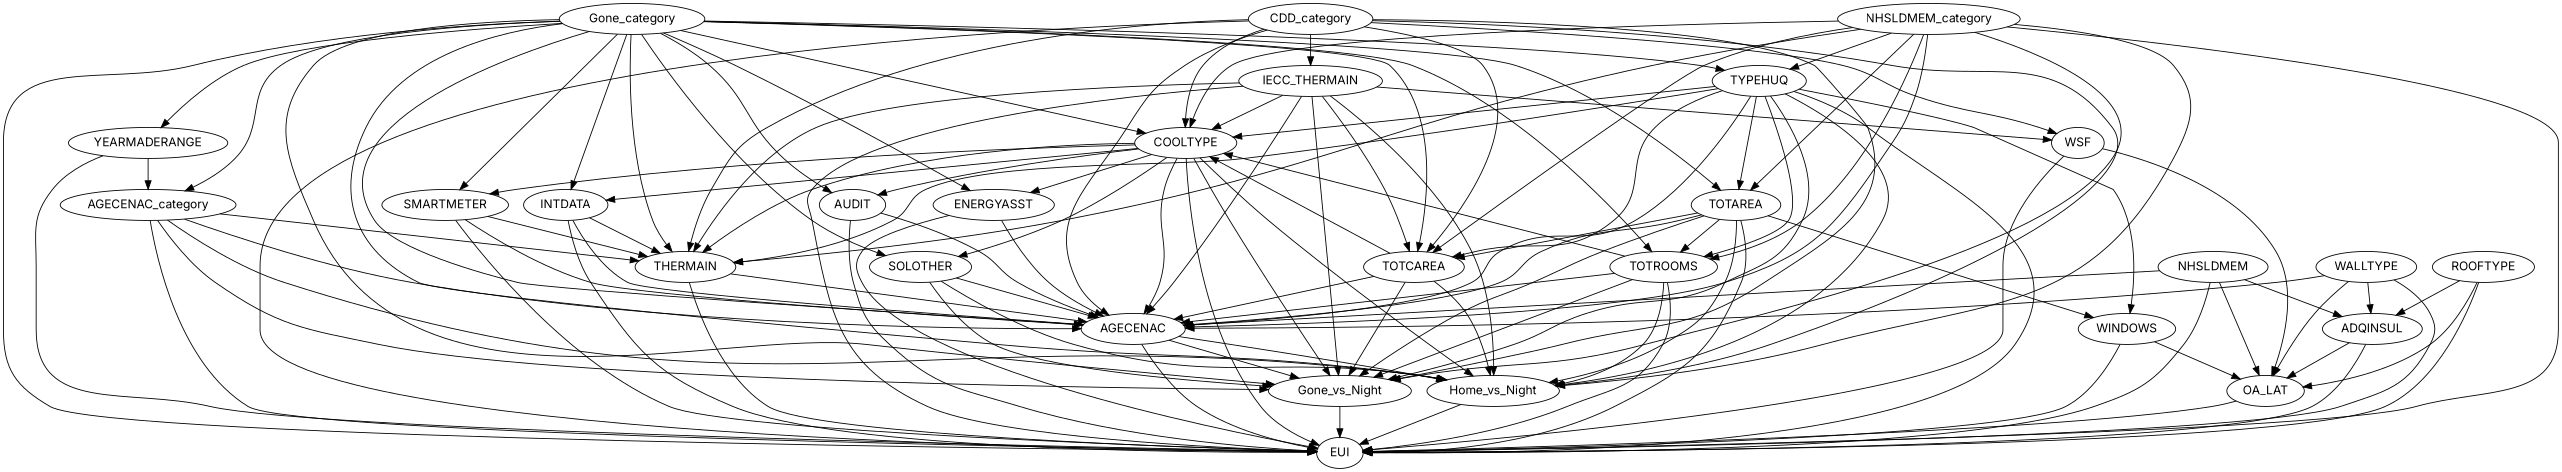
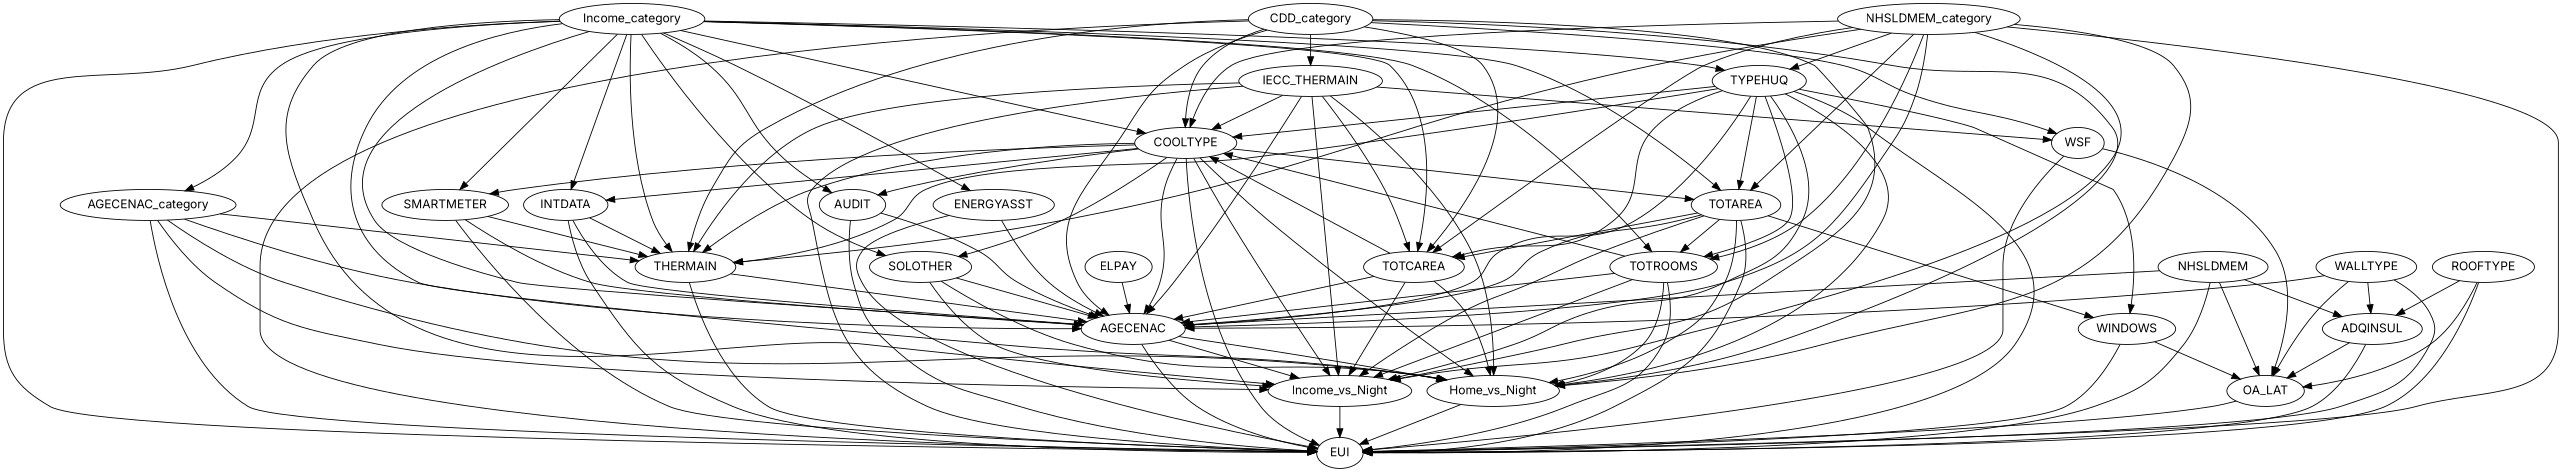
node "Gone_category": label "Gone_category" -> "Income_category"
node "YEARMADERANGE": removed
edge "COOLTYPE" -> "ENERGYASST": now "COOLTYPE" -> "TOTAREA"
node "ELPAY": added
node "Gone_vs_Night": label "Gone_vs_Night" -> "Income_vs_Night"
